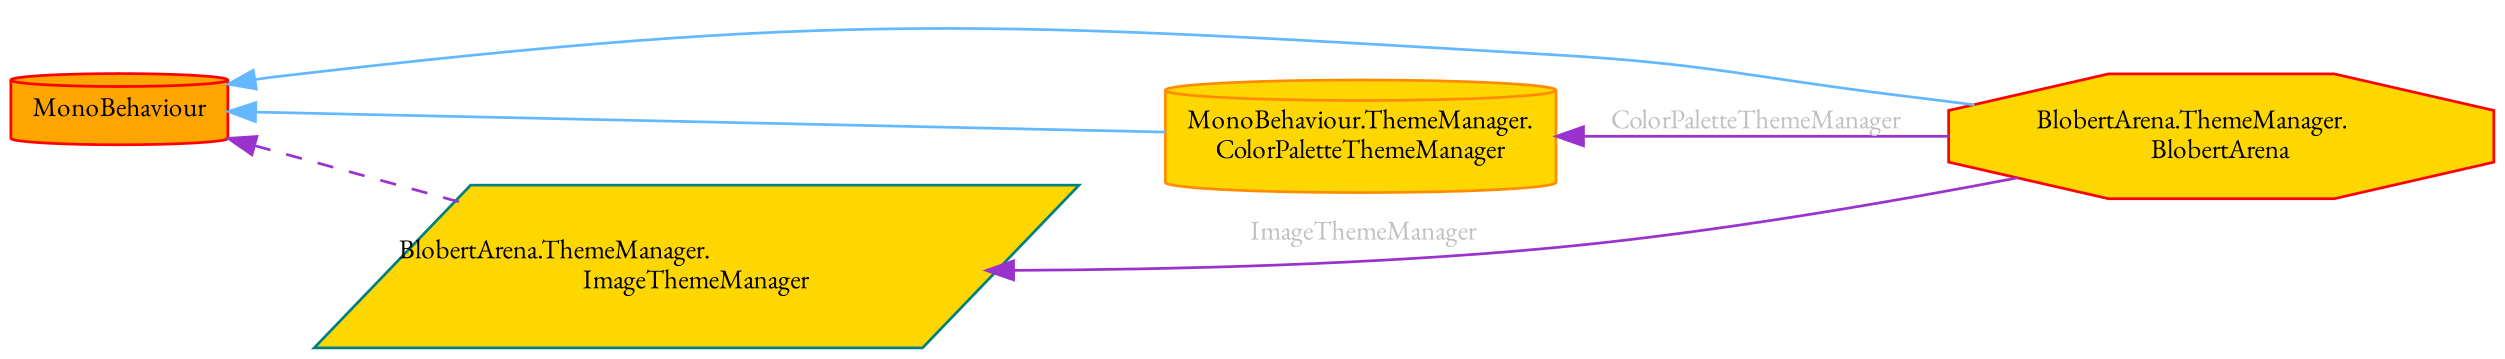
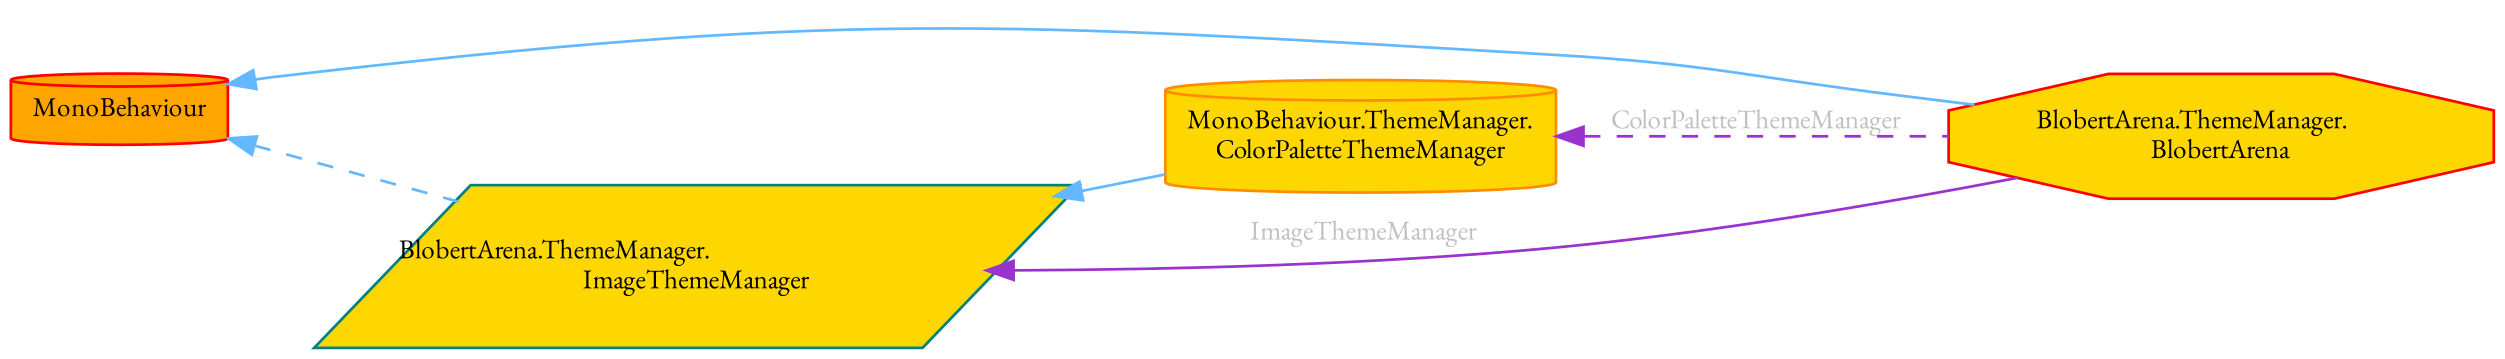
edge "MonoBehaviour.ThemeManager. ColorPaletteThemeManager" -> "MonoBehaviour": now "MonoBehaviour.ThemeManager. ColorPaletteThemeManager" -> "BlobertArena.ThemeManager. ImageThemeManager"
edge "BlobertArena.ThemeManager. BlobertArena" -> "MonoBehaviour.ThemeManager. ColorPaletteThemeManager": style solid -> dashed
edge "BlobertArena.ThemeManager. ImageThemeManager" -> "MonoBehaviour": color darkorchid3 -> steelblue1
